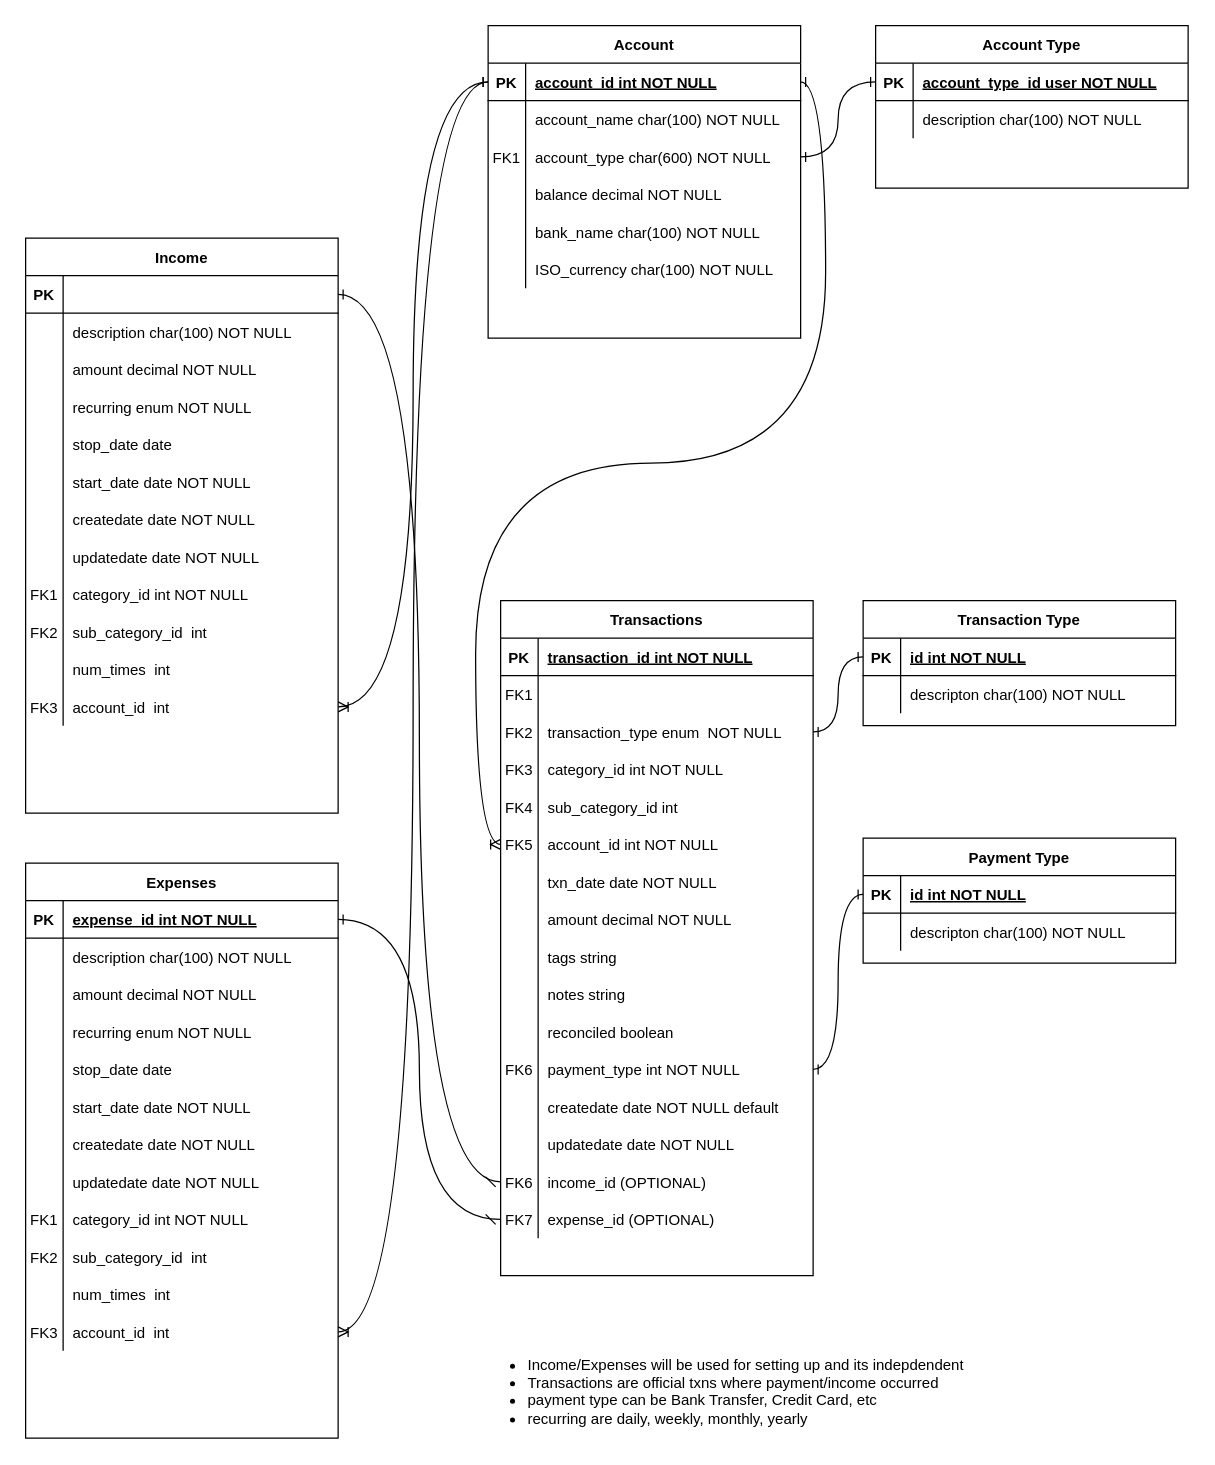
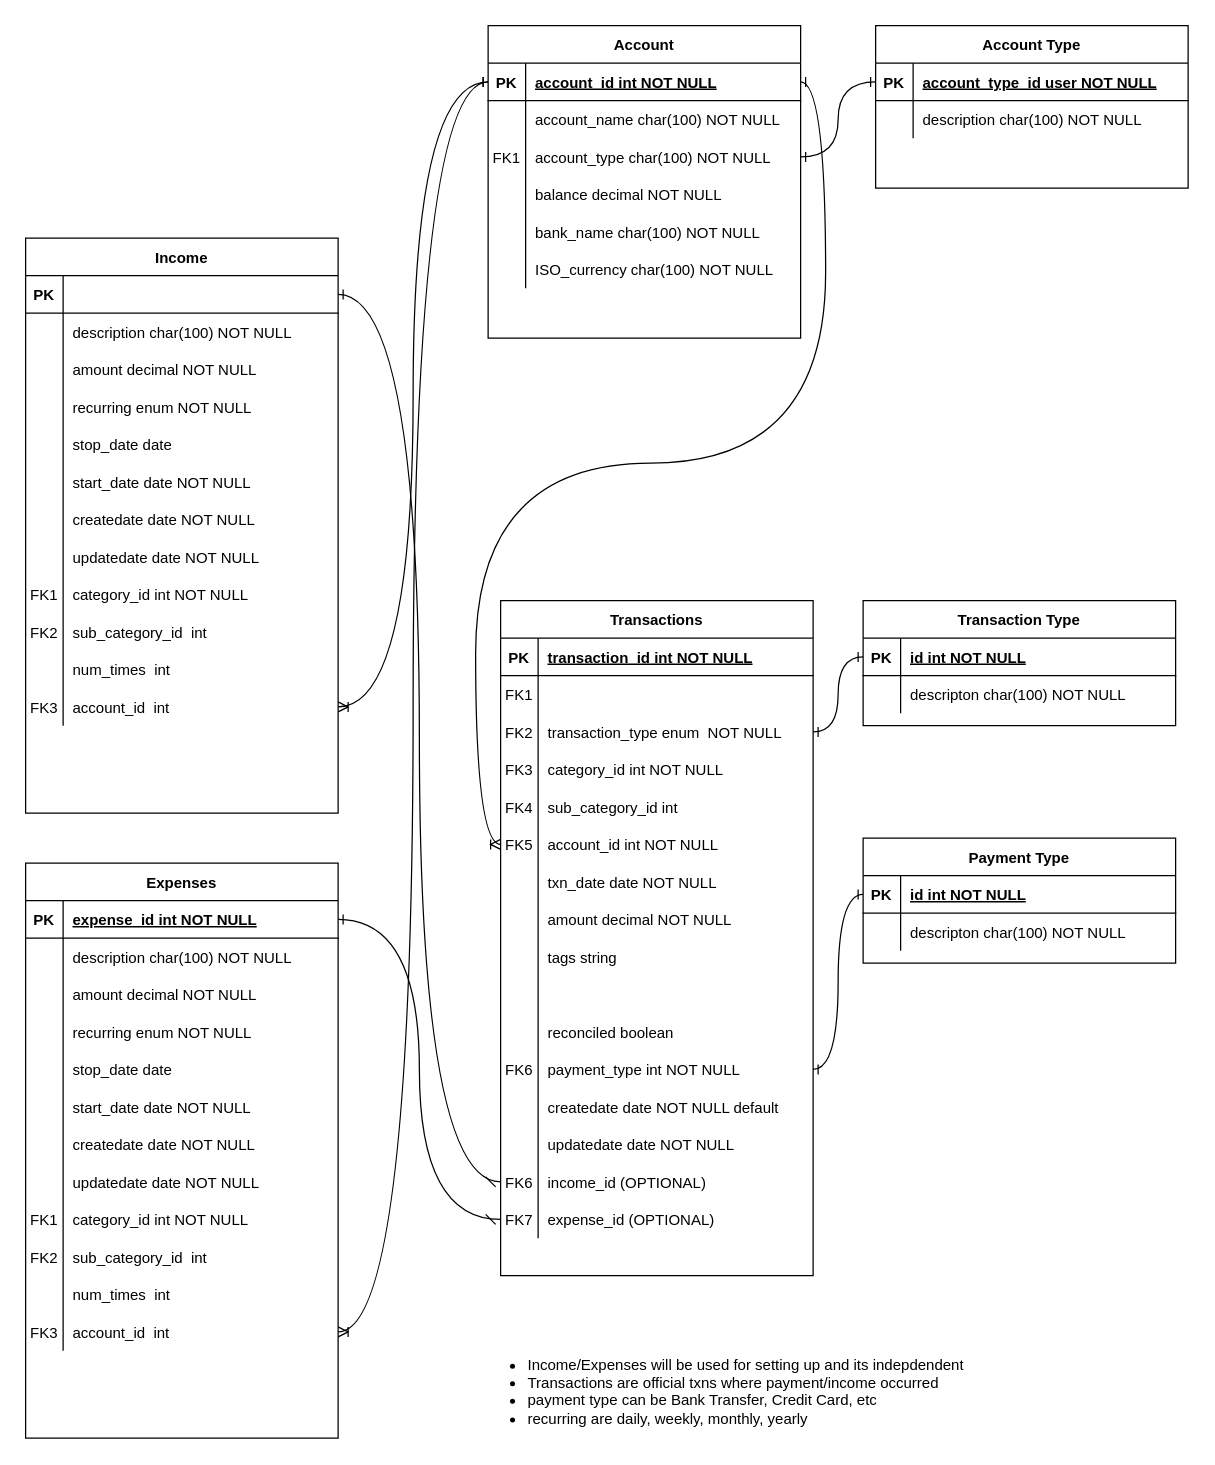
node "account_type char(600) NOT NULL": label "account_type char(600) NOT NULL" -> "account_type char(100) NOT NULL"
node "notes string": removed
